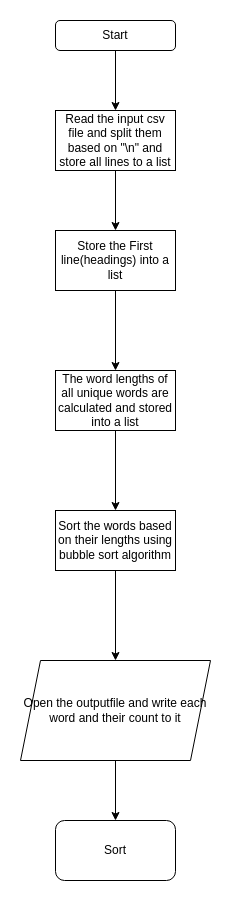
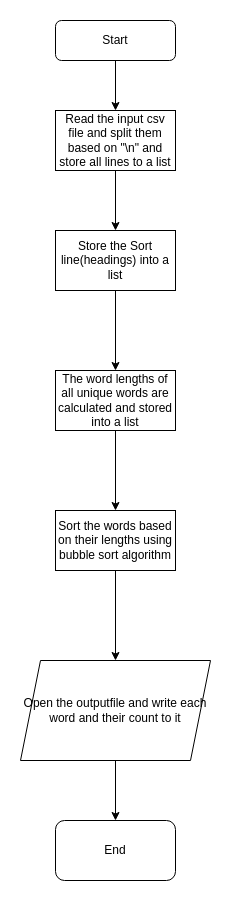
node "Start": size 120x30 -> 120x40
node "Store the First line(headings) into a list": label "Store the First line(headings) into a list" -> "Store the Sort line(headings) into a list"
node "Sort": label "Sort" -> "End"
